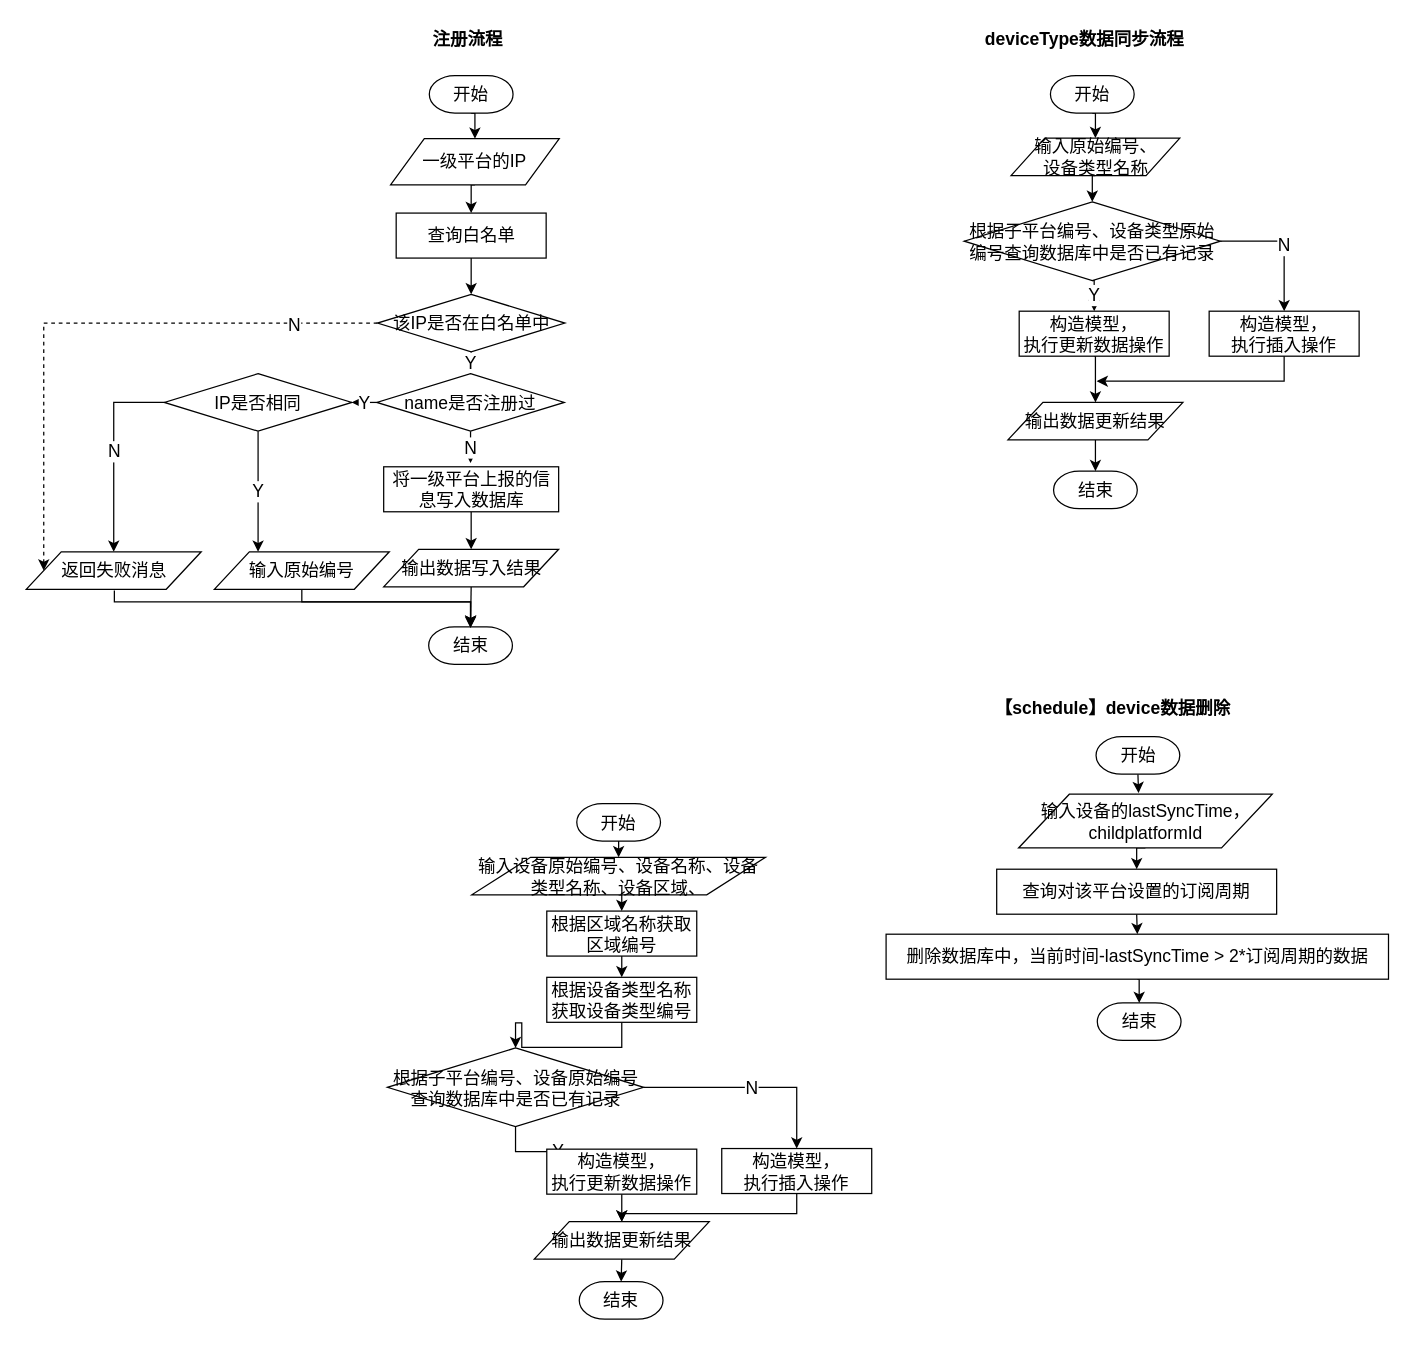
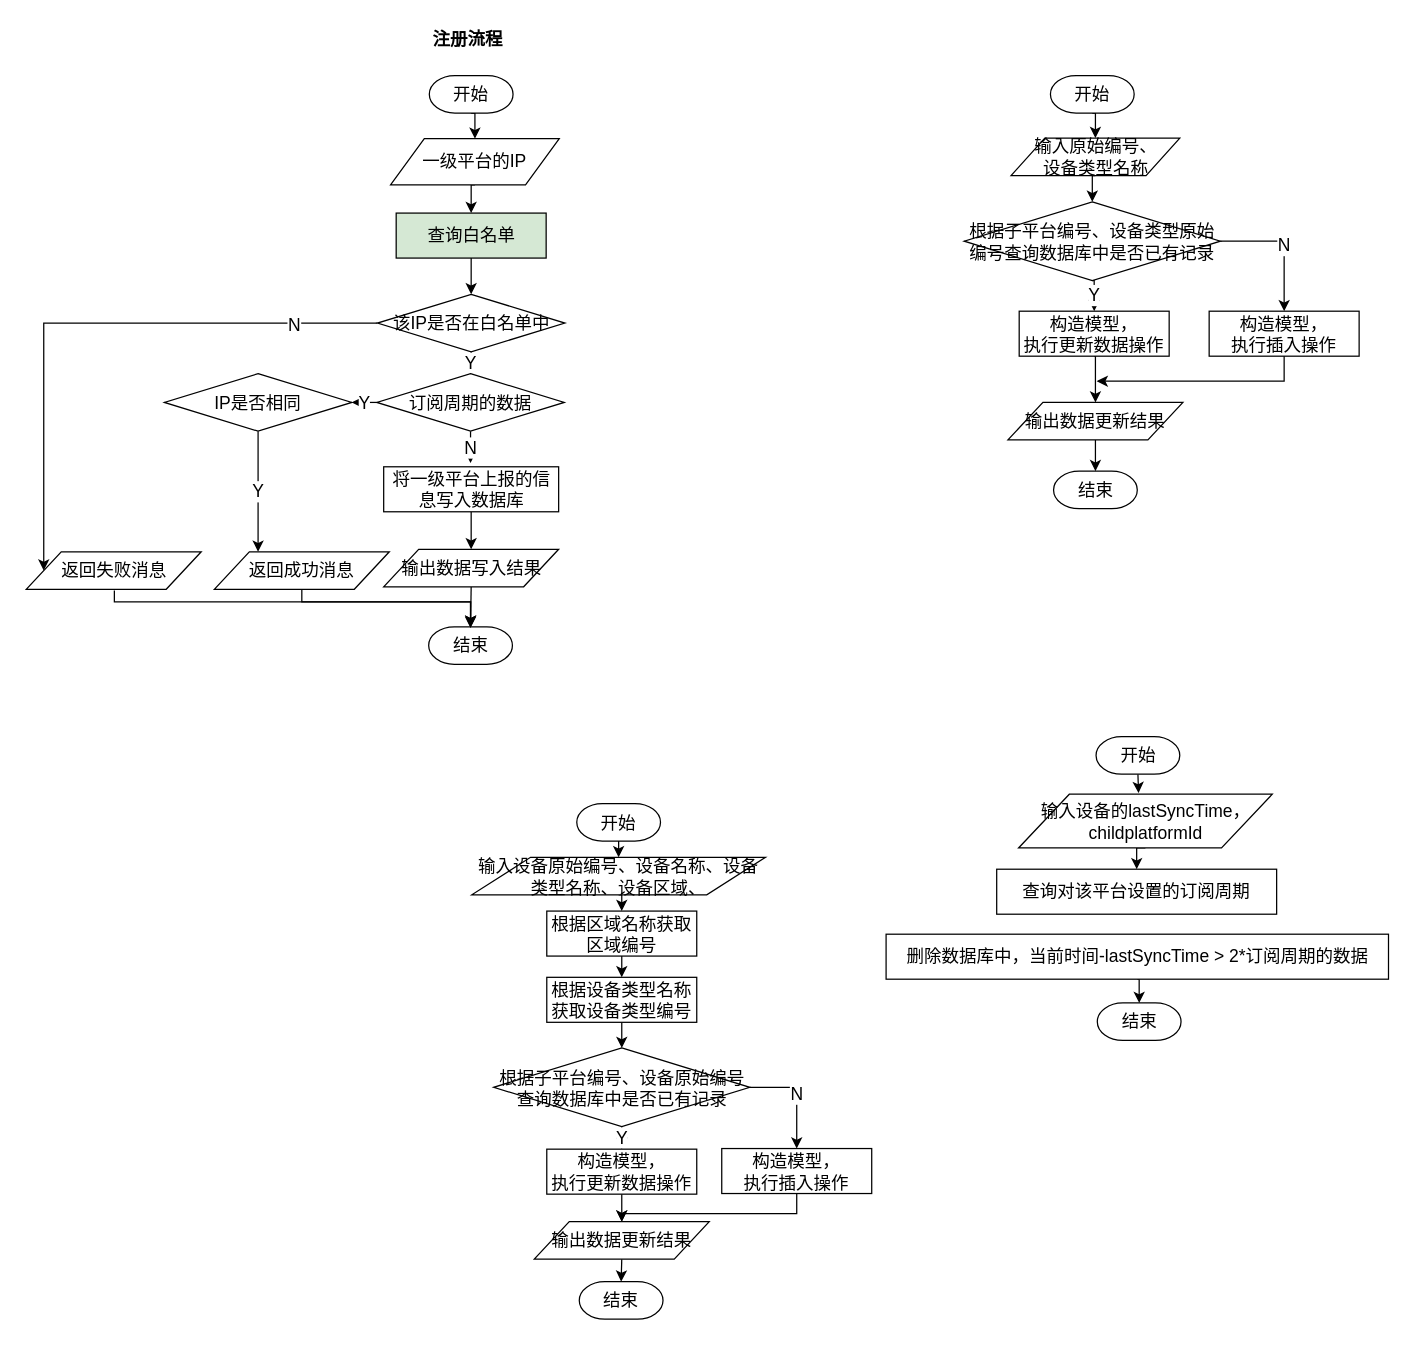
node "deviceType数据同步流程": removed
node "查询白名单": fillcolor #ffffff -> #d5e8d4
edge "该IP是否在白名单中" -> "返回失败消息": style dashed -> solid
node "name是否注册过": label "name是否注册过" -> "订阅周期的数据"
edge "IP是否相同" -> "返回失败消息": removed, label "N"
node "输入原始编号": label "输入原始编号" -> "返回成功消息"
node "【schedule】device数据删除": removed
edge "查询对该平台设置的订阅周期" -> "删除数据库中，当前时间-lastSyncTime > 2*订阅周期的数据": removed
node "根据子平台编号、设备原始编号查询数据库中是否已有记录": moved (516, 1088) -> (622, 1088)
